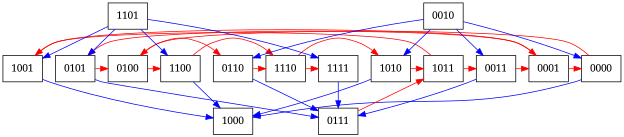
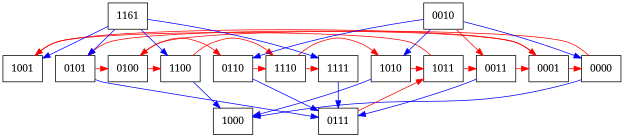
node "1101": label "1101" -> "1161"
edge "0010" -> "0011": color blue -> red
edge "1001" -> "1000": removed
